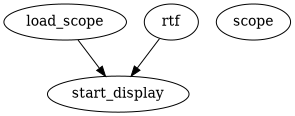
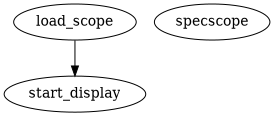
node "rtf": removed
node "scope": label "scope" -> "specscope"
